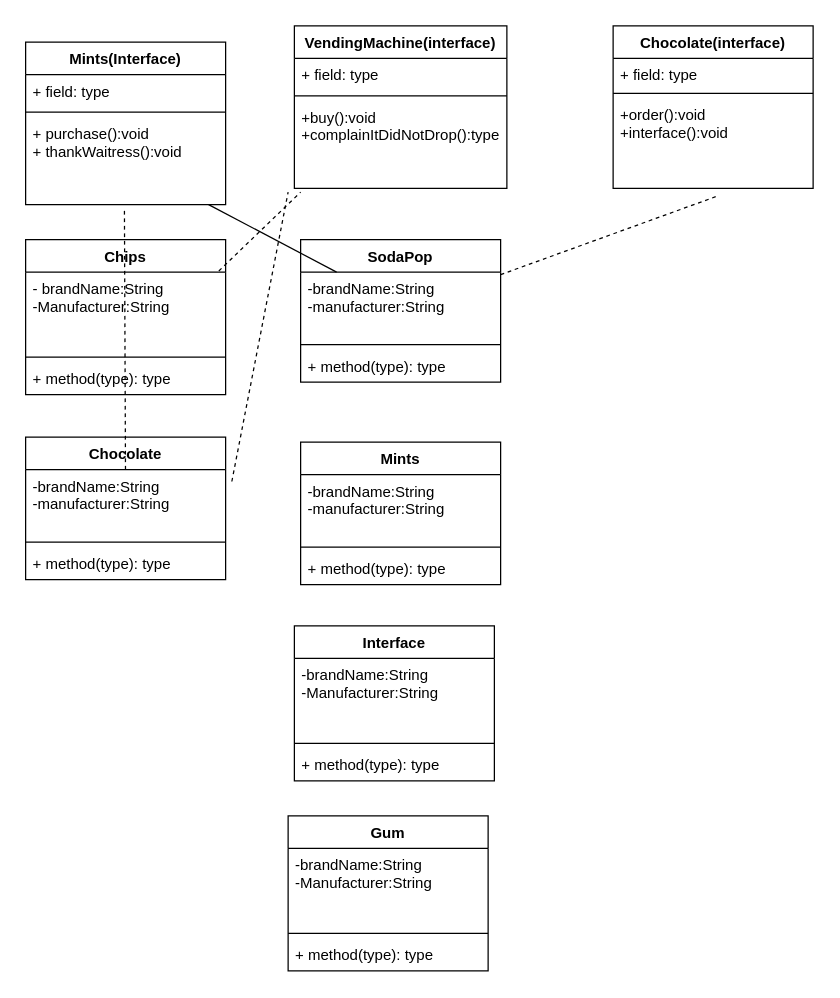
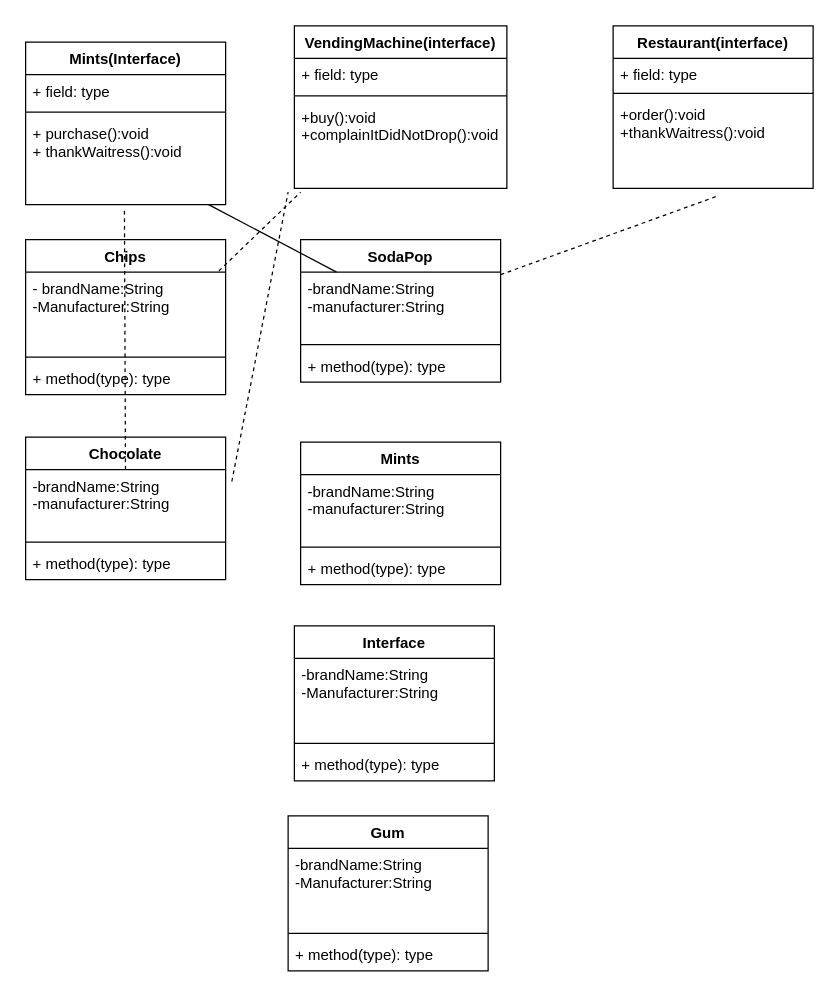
node "Chocolate(interface)": label "Chocolate(interface)" -> "Restaurant(interface)"
node "+order():void +interface():void": label "+order():void +interface():void" -> "+order():void +thankWaitress():void"
node "+buy():void +complainItDidNotDrop():type": label "+buy():void +complainItDidNotDrop():type" -> "+buy():void +complainItDidNotDrop():void"
